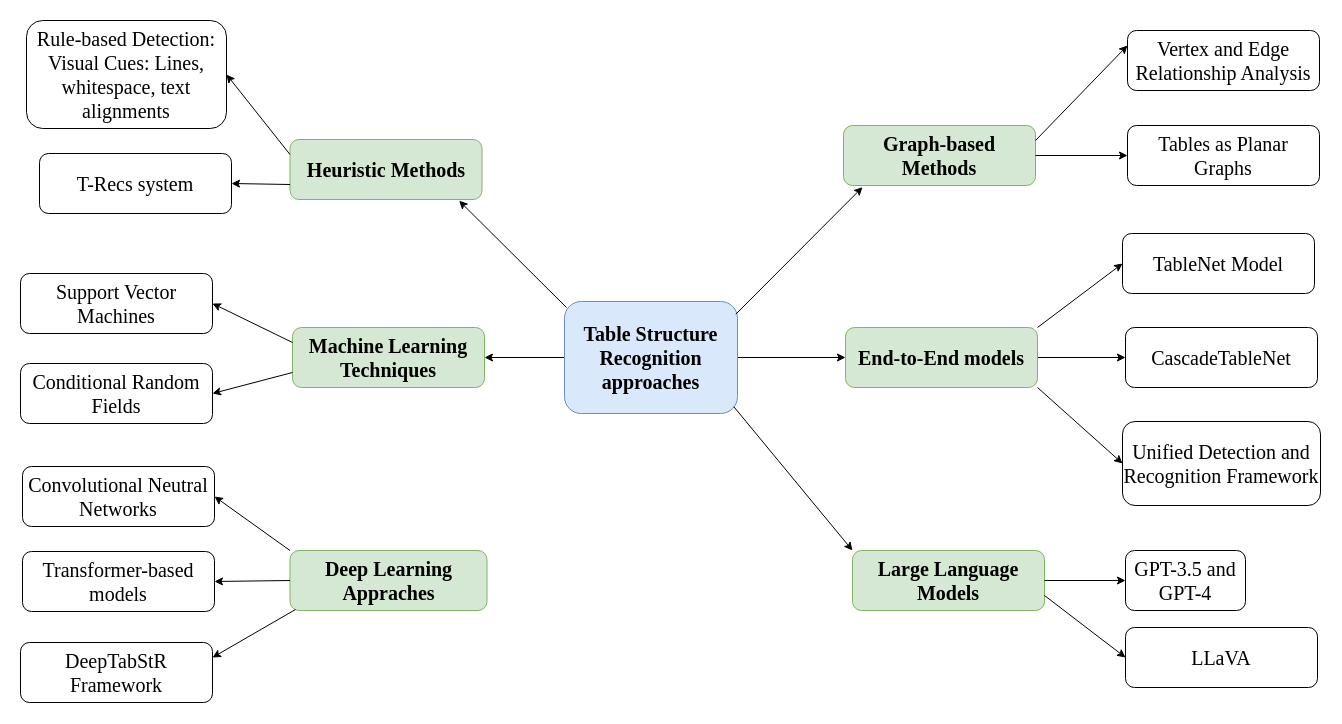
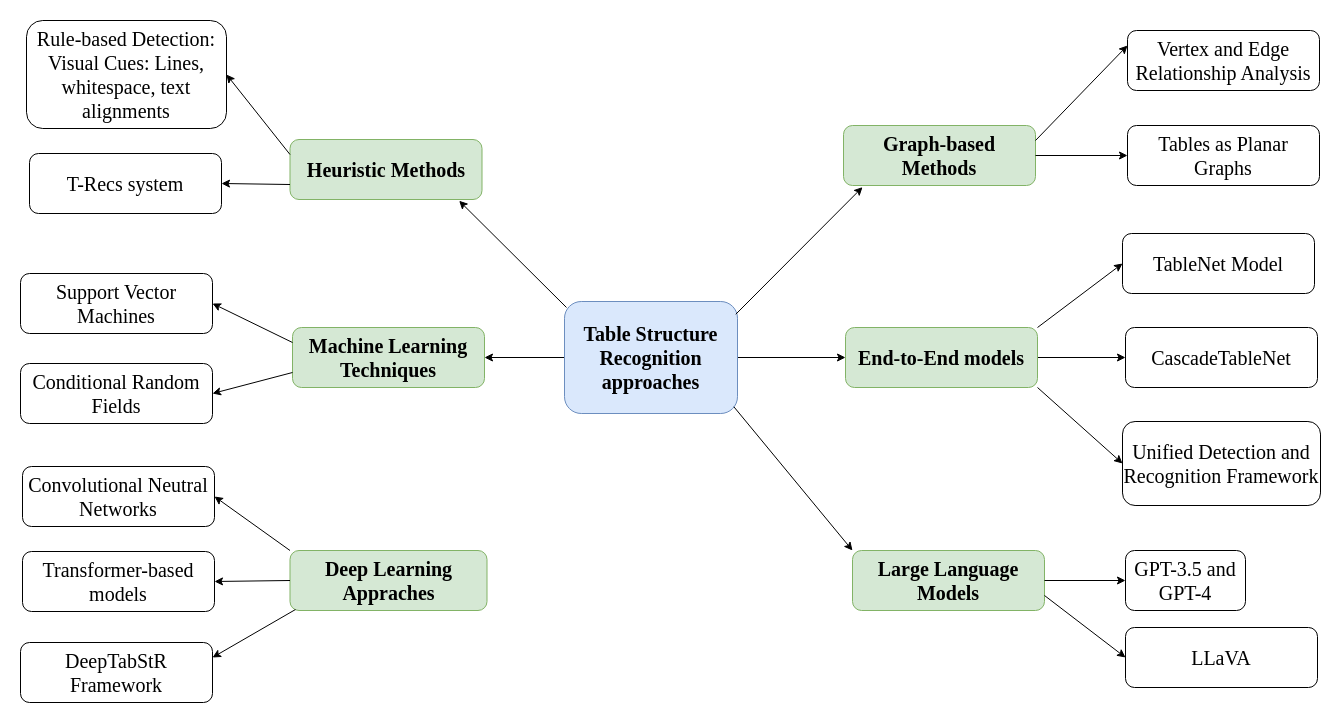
node "T-Recs system": moved (136, 184) -> (126, 184)
